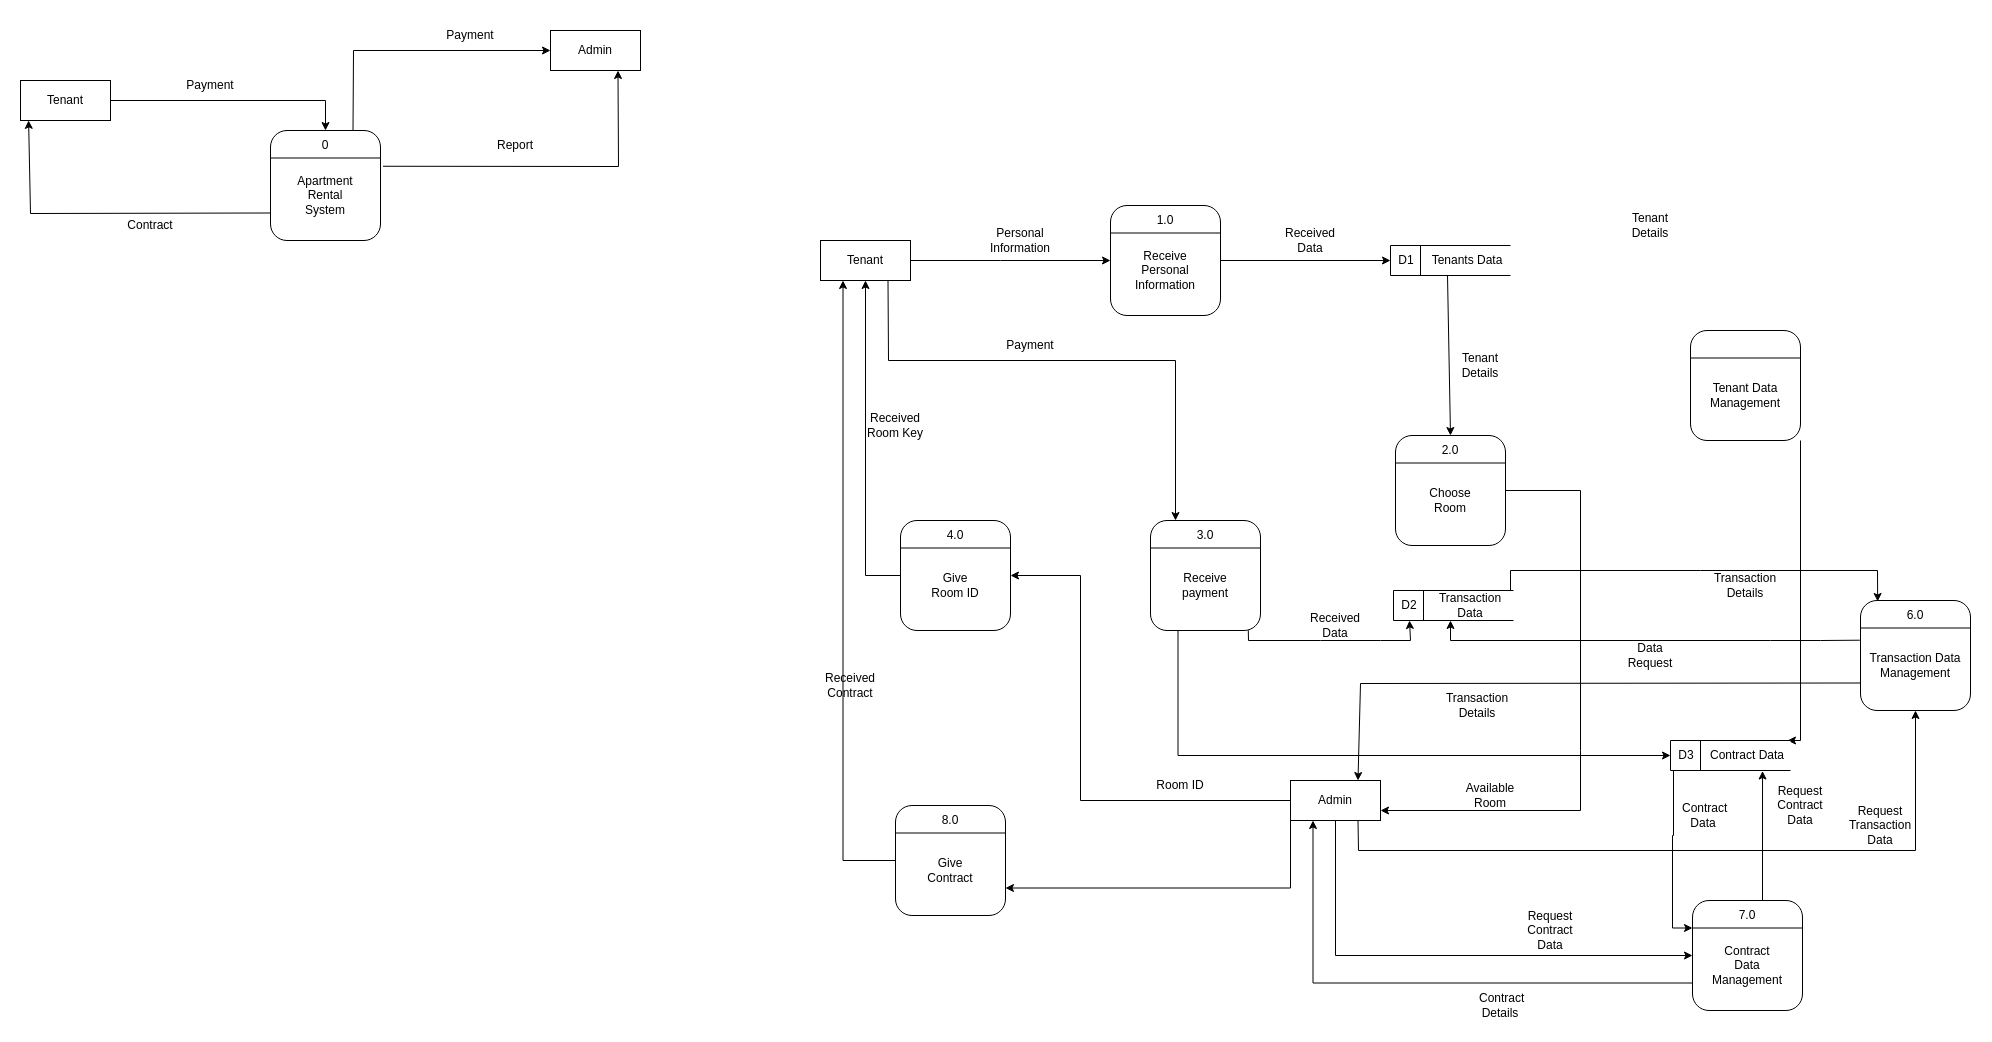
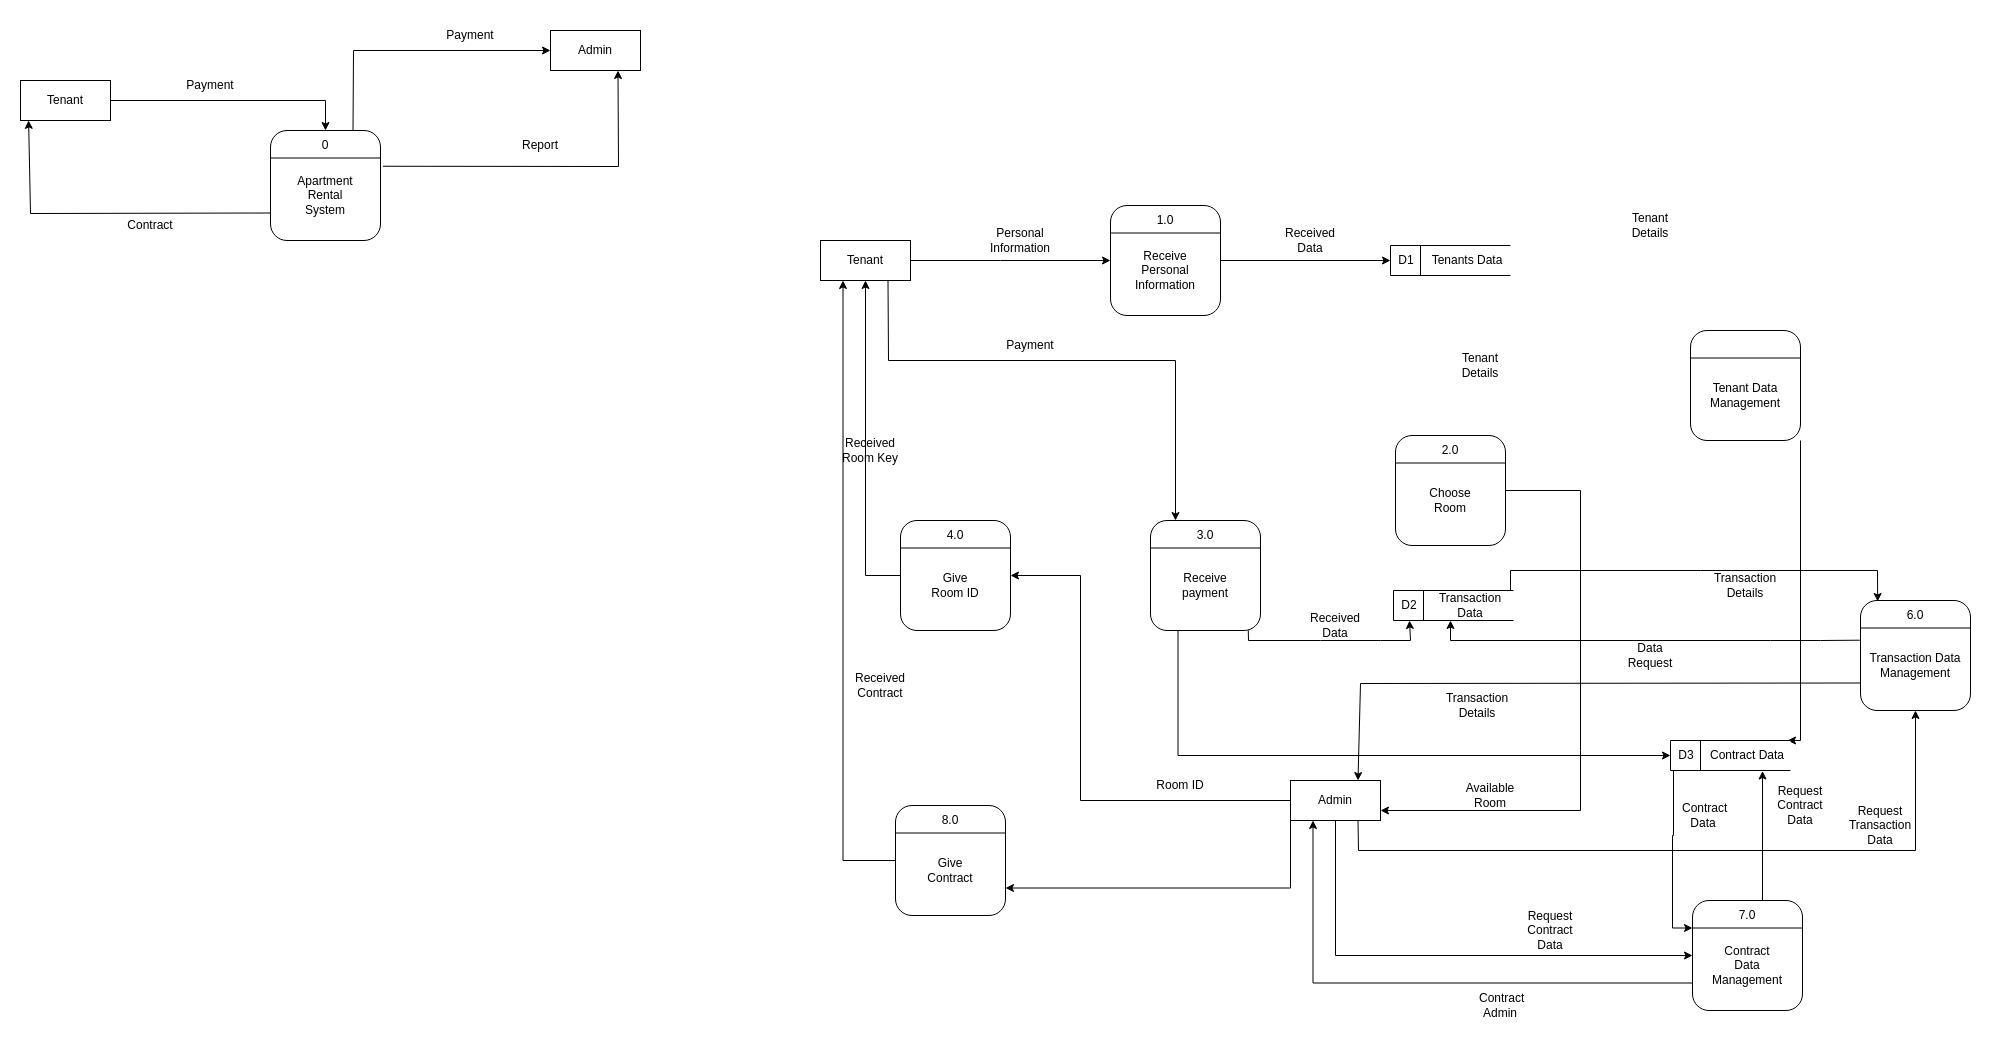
node "Report": moved (516, 146) -> (541, 146)
edge "Tenants Data" -> "2.0": removed
node "Received Room Key": moved (896, 426) -> (871, 451)
node "Received Contract": moved (851, 686) -> (881, 686)
node "Contract Details": label "Contract Details" -> "Contract Admin"
